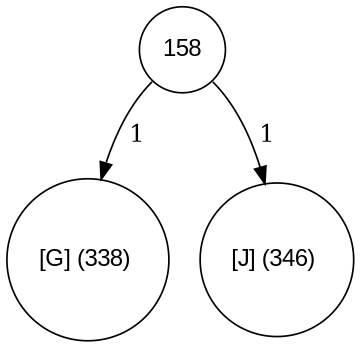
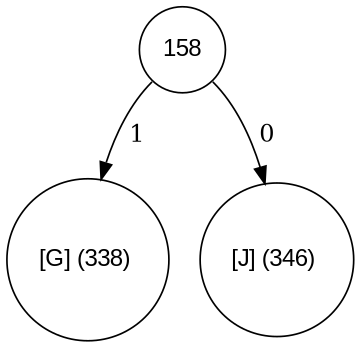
edge "158" -> "[J] (346)": label " 1" -> " 0"
